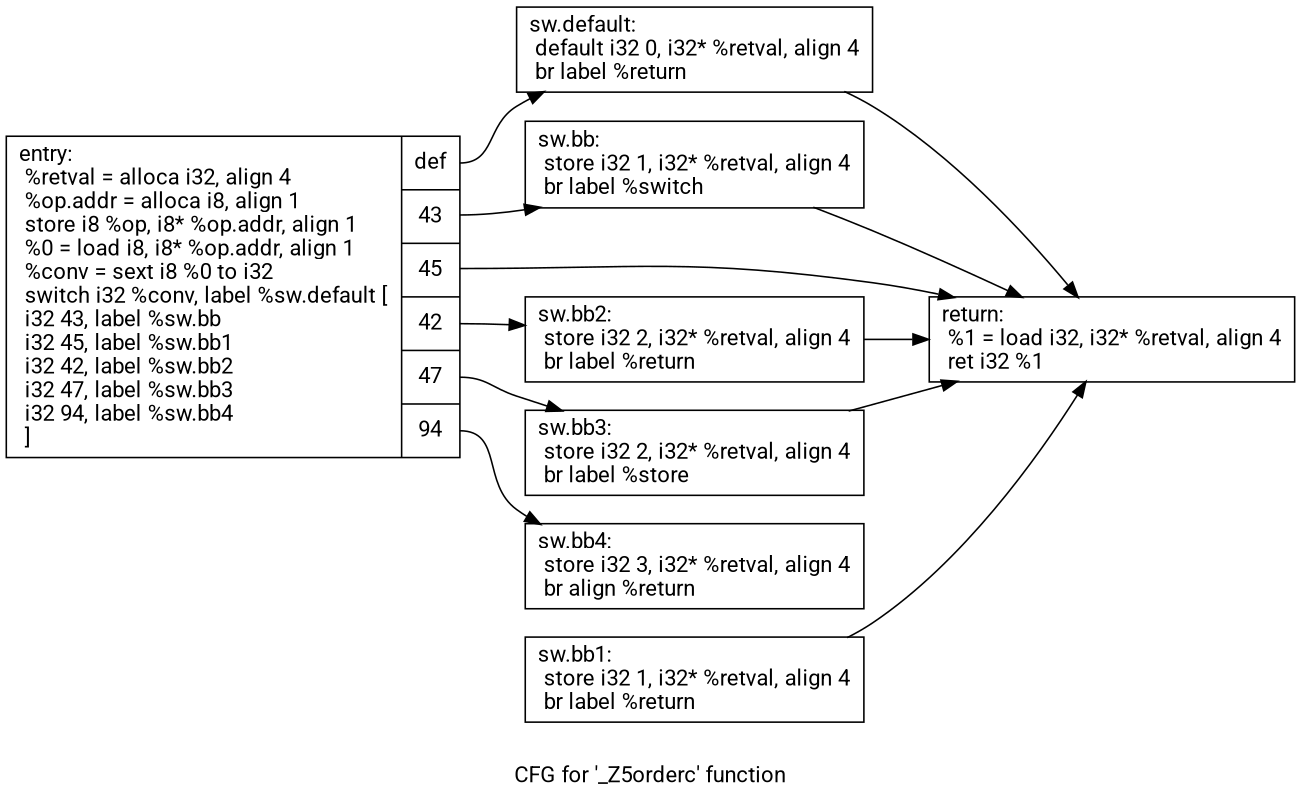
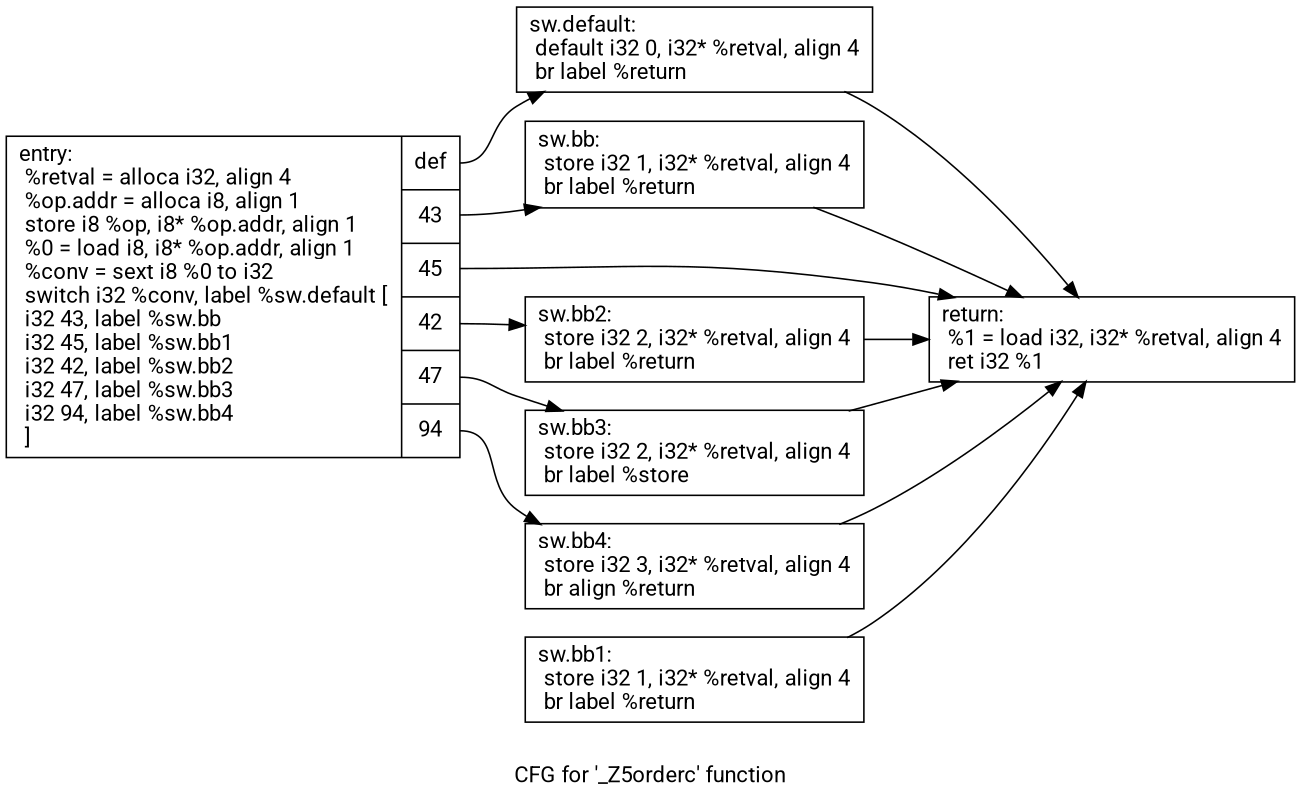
node "sw.bb:": text "br label %switch" -> "br label %return"
edge "sw.bb4:" -> "return:": added
